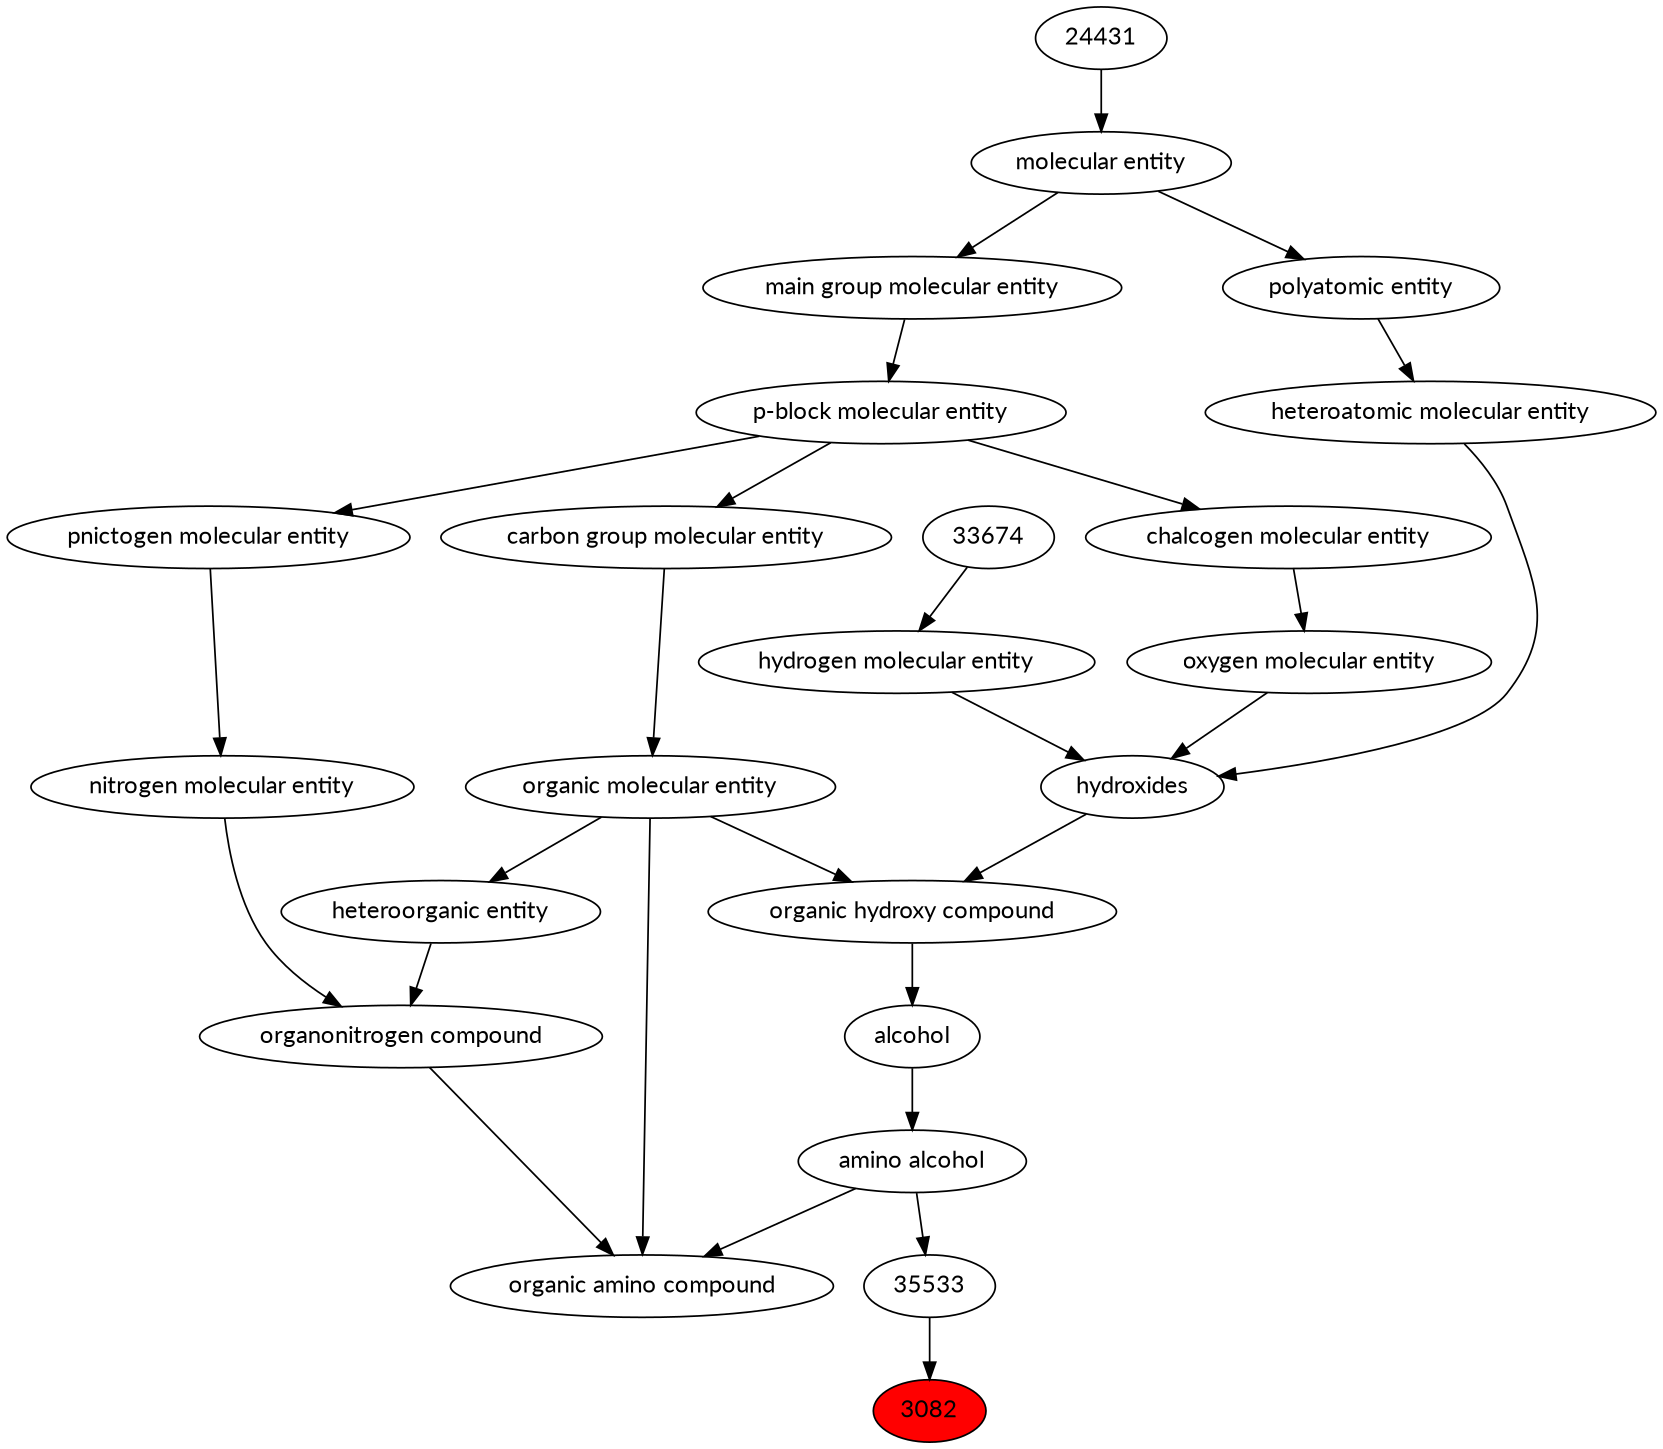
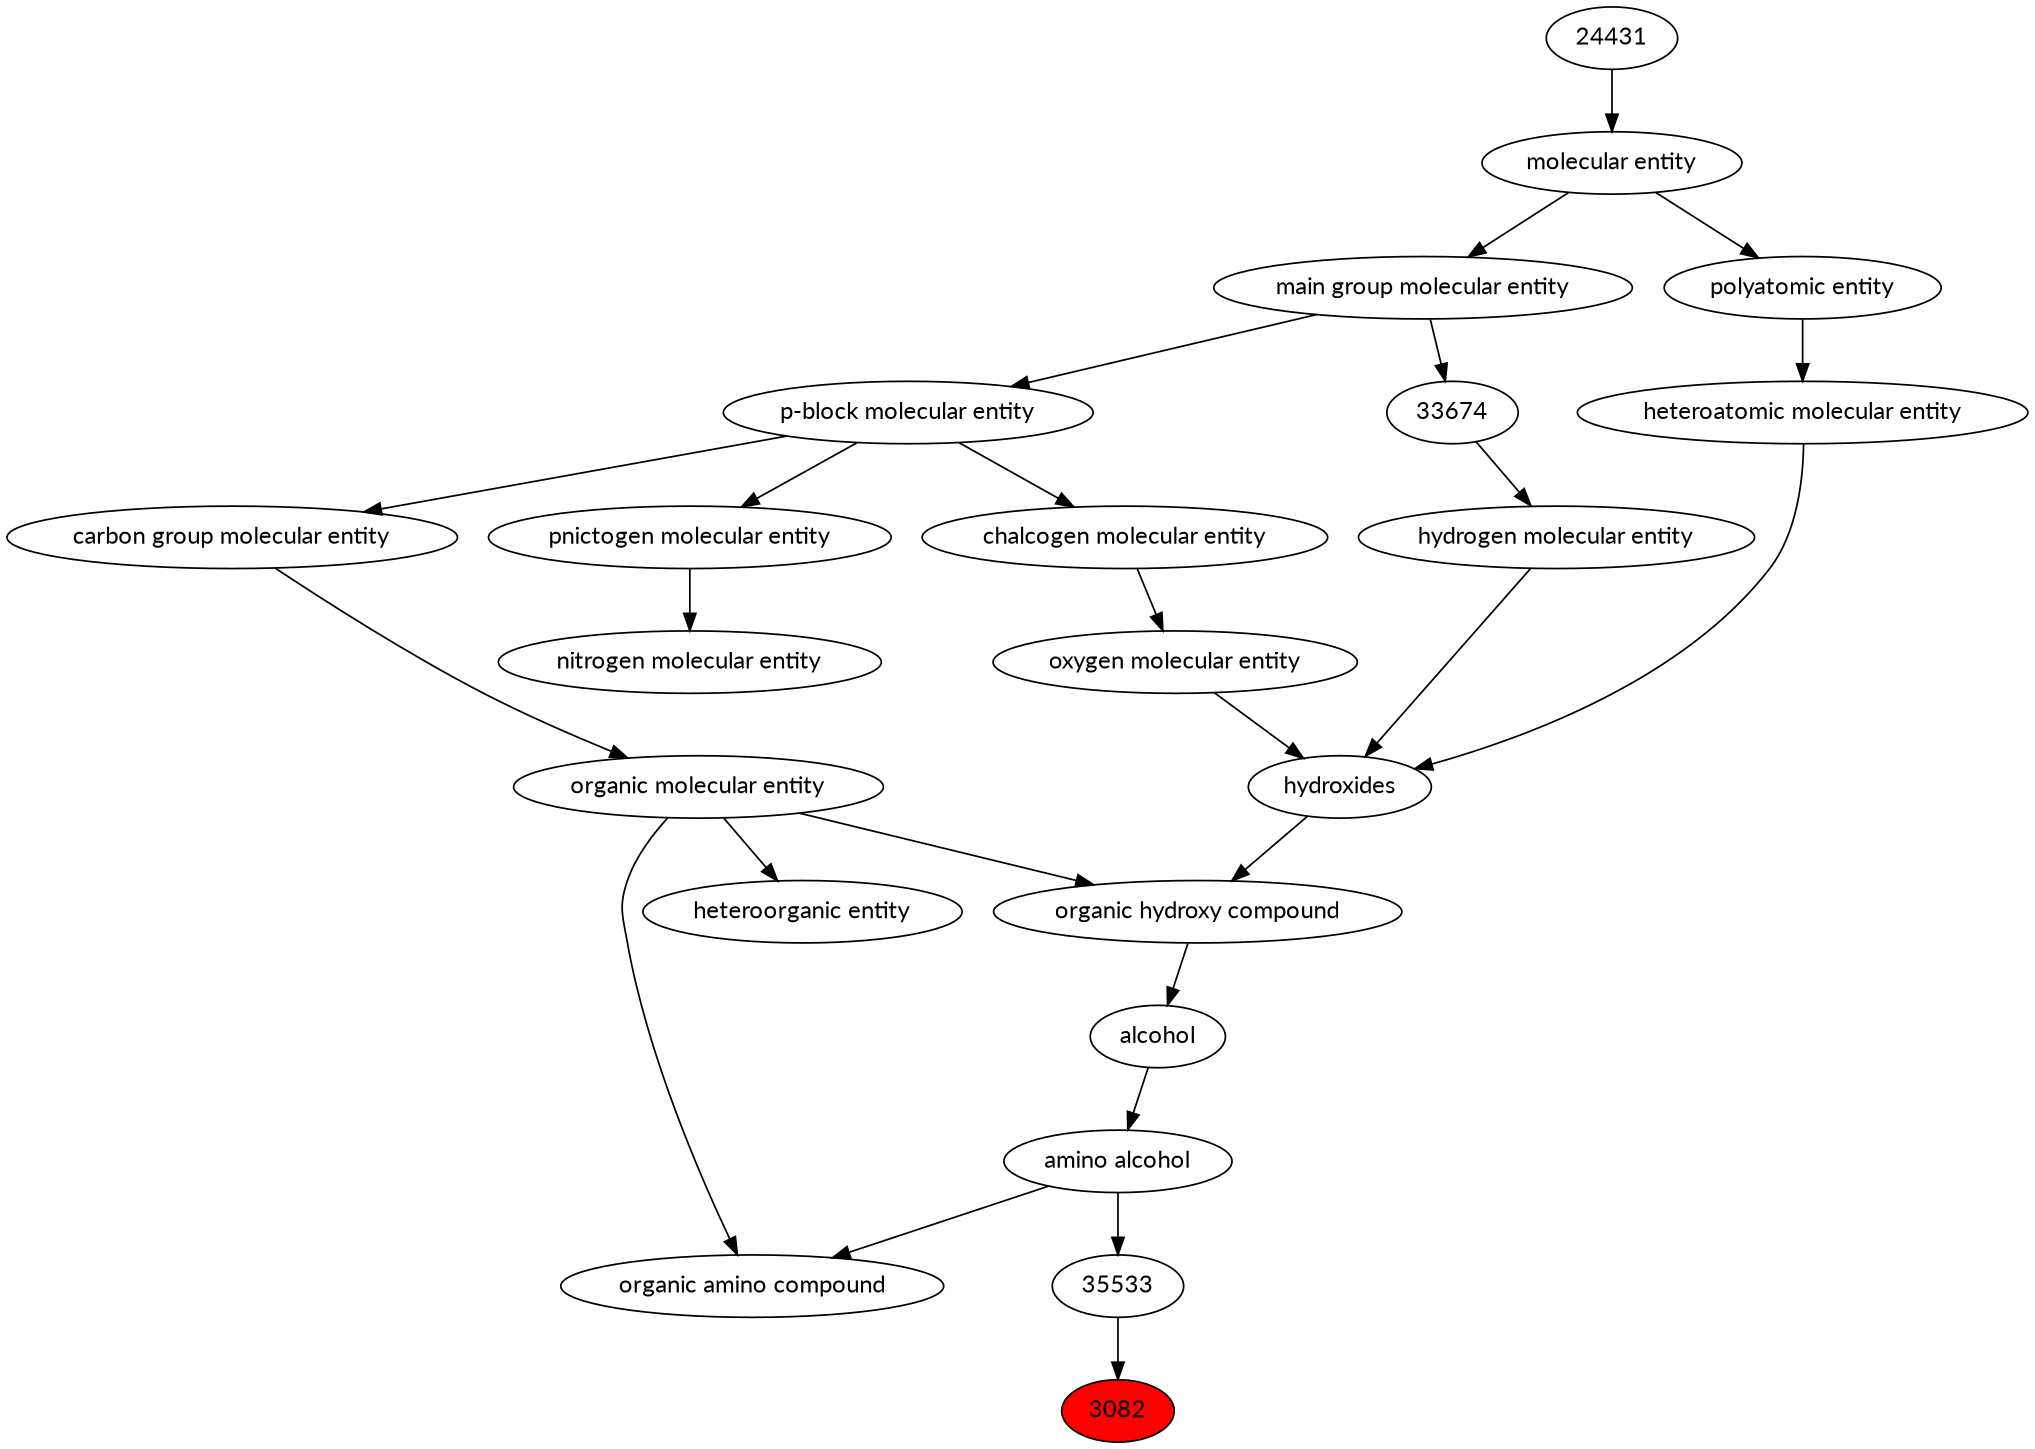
edge "main group molecular entity" -> "33674": added
node "organonitrogen compound": removed
